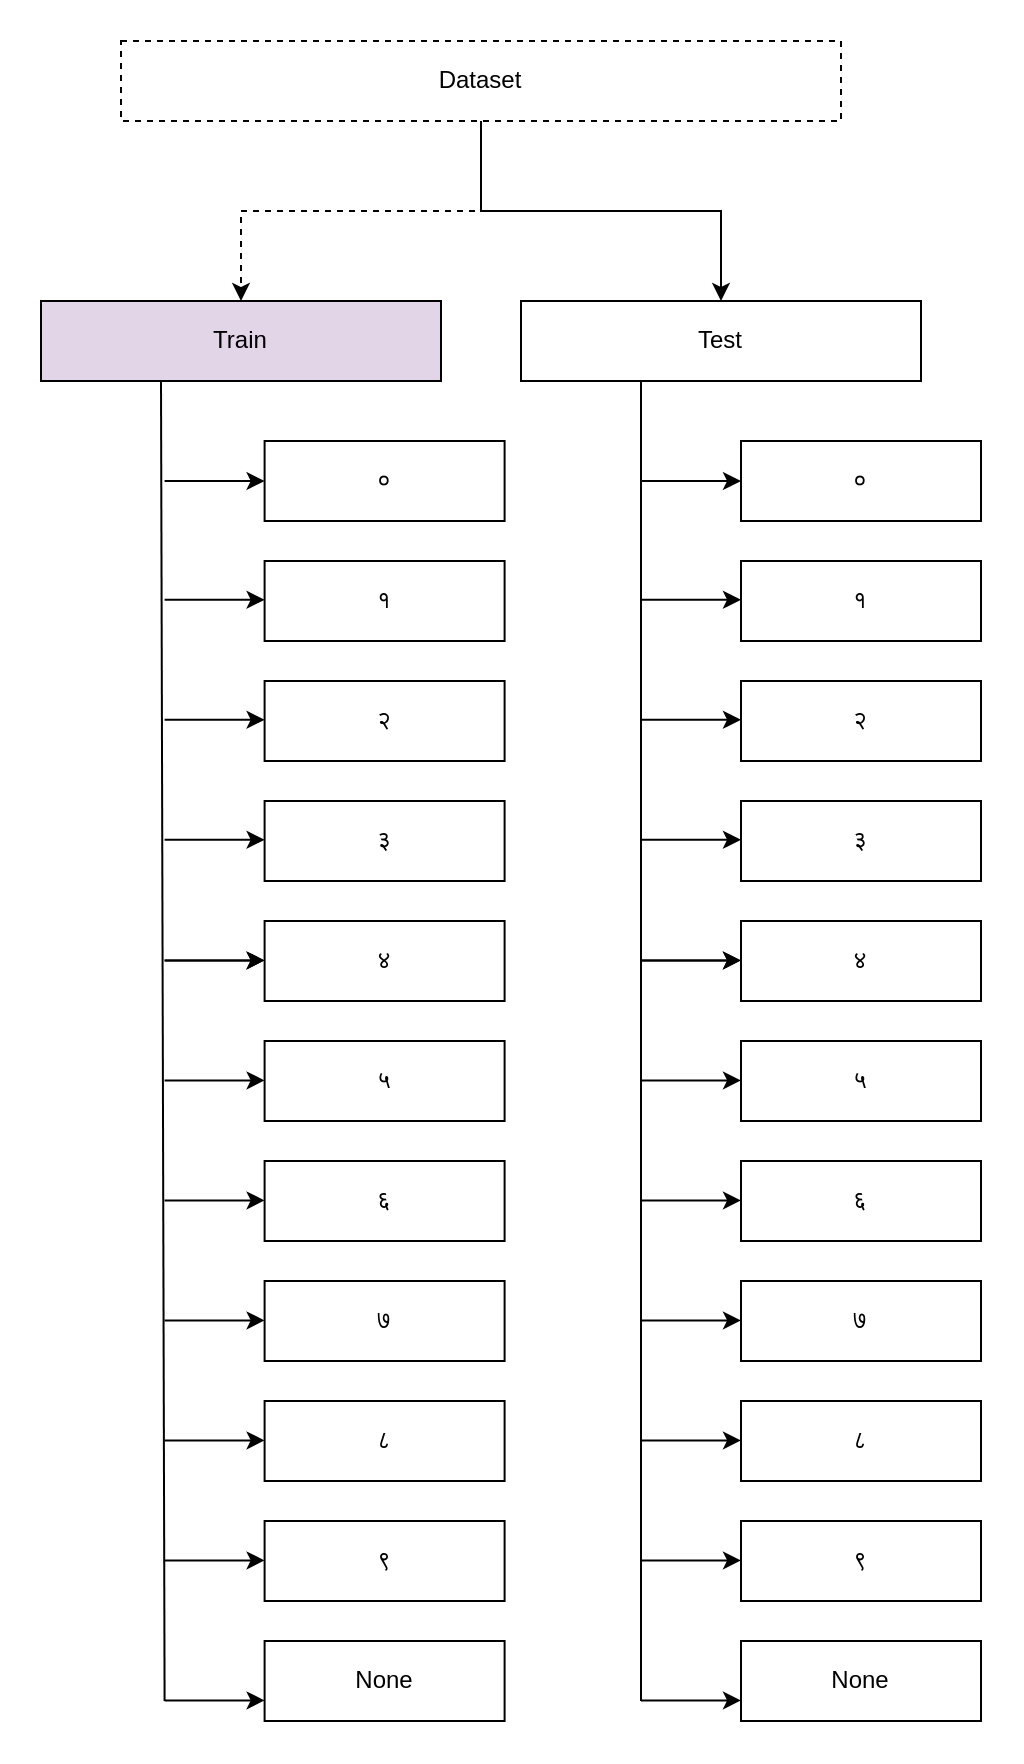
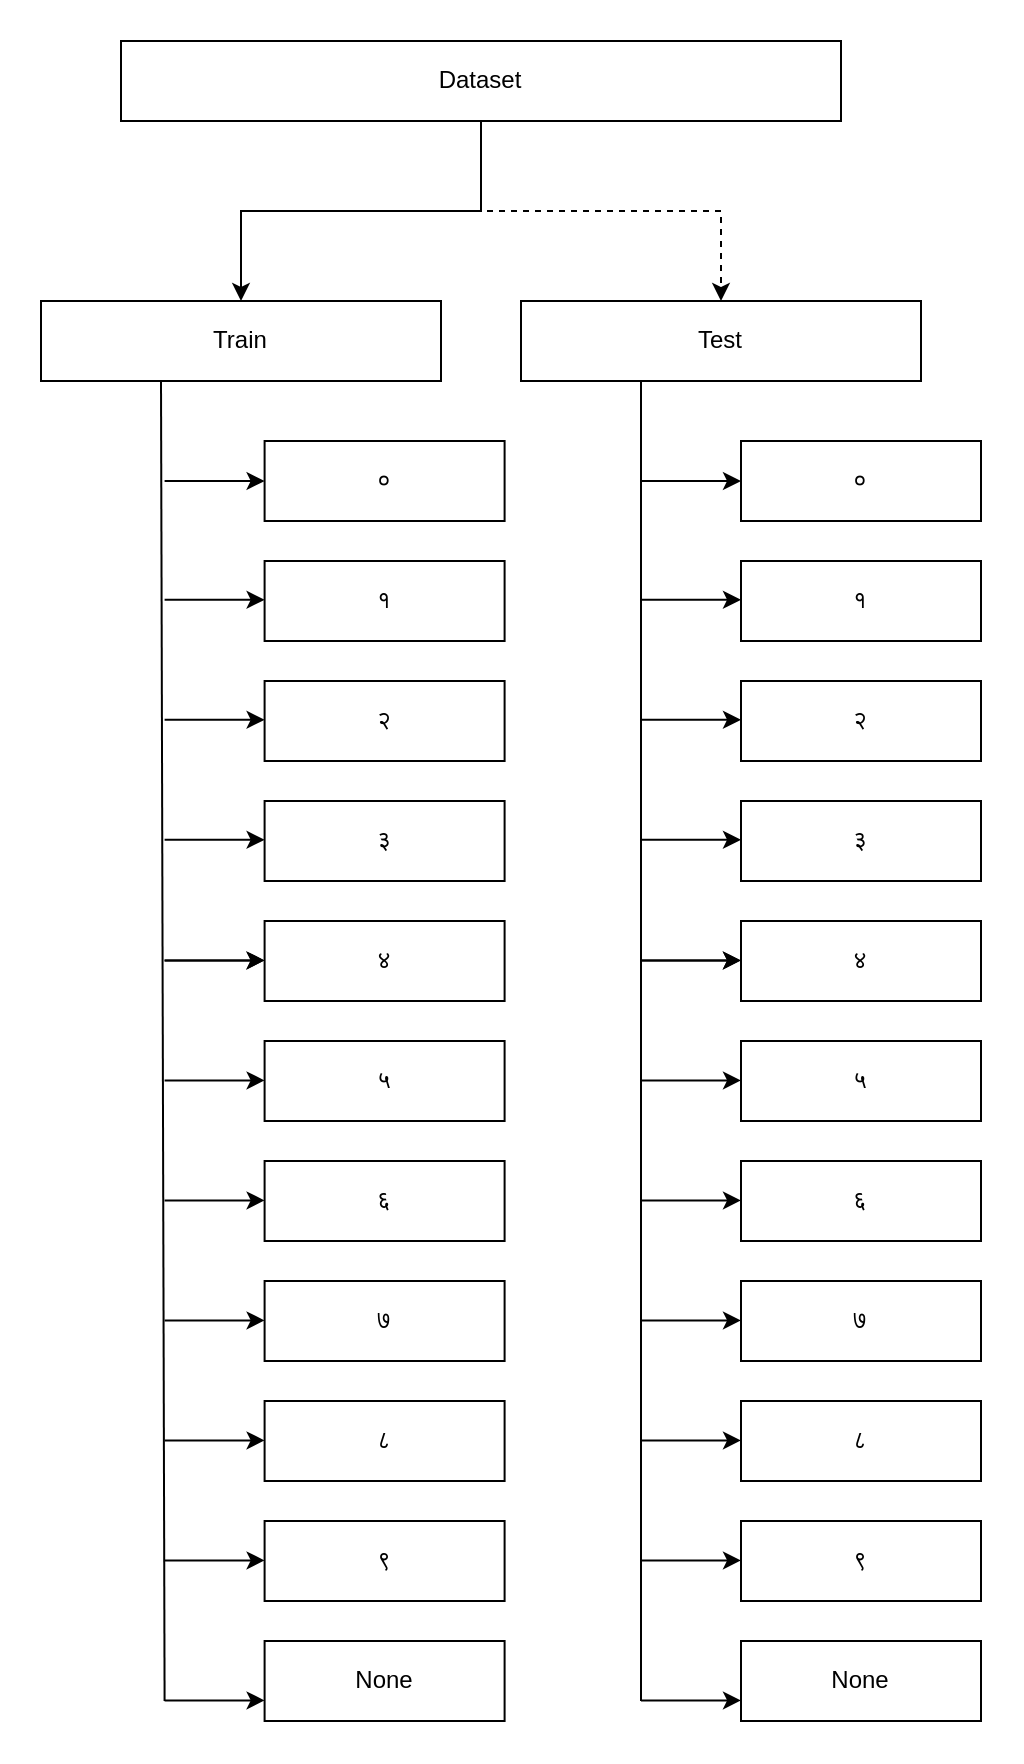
node "Dataset": style dashed -> solid
edge "Dataset" -> "Train": style dashed -> solid
edge "Dataset" -> "Test": style solid -> dashed
node "Train": fillcolor #e1d5e7 -> #ffffff
